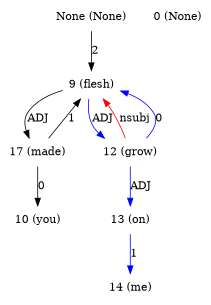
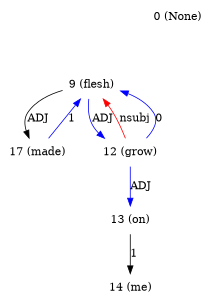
node "None (None)": removed
edge "17 (made)" -> "9 (flesh)": color black -> blue
node "10 (you)": removed
edge "13 (on)" -> "14 (me)": color blue -> black
